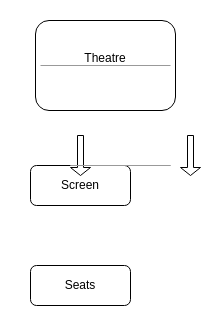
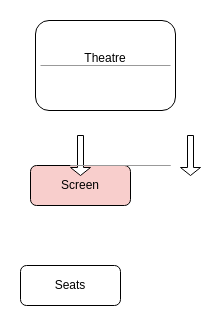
node "Screen": fillcolor #ffffff -> #f8cecc
node "Seats": moved (81, 286) -> (71, 286)
